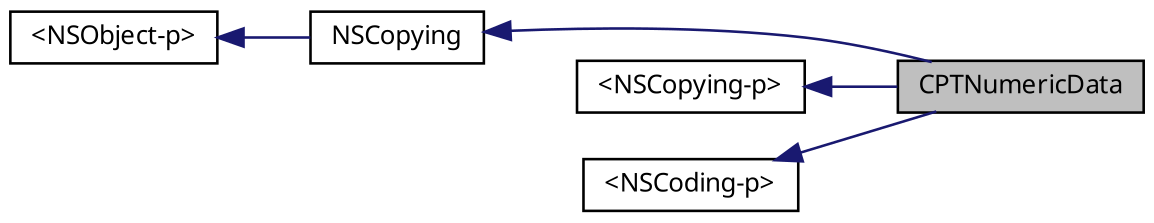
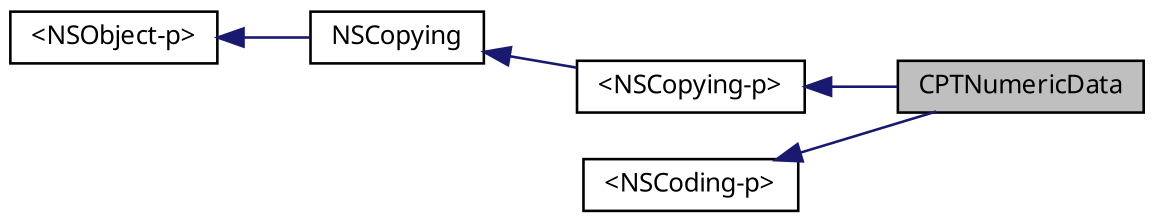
edge "CPTNumericData" -> "NSCopying": now "<NSCopying-p>" -> "NSCopying"
